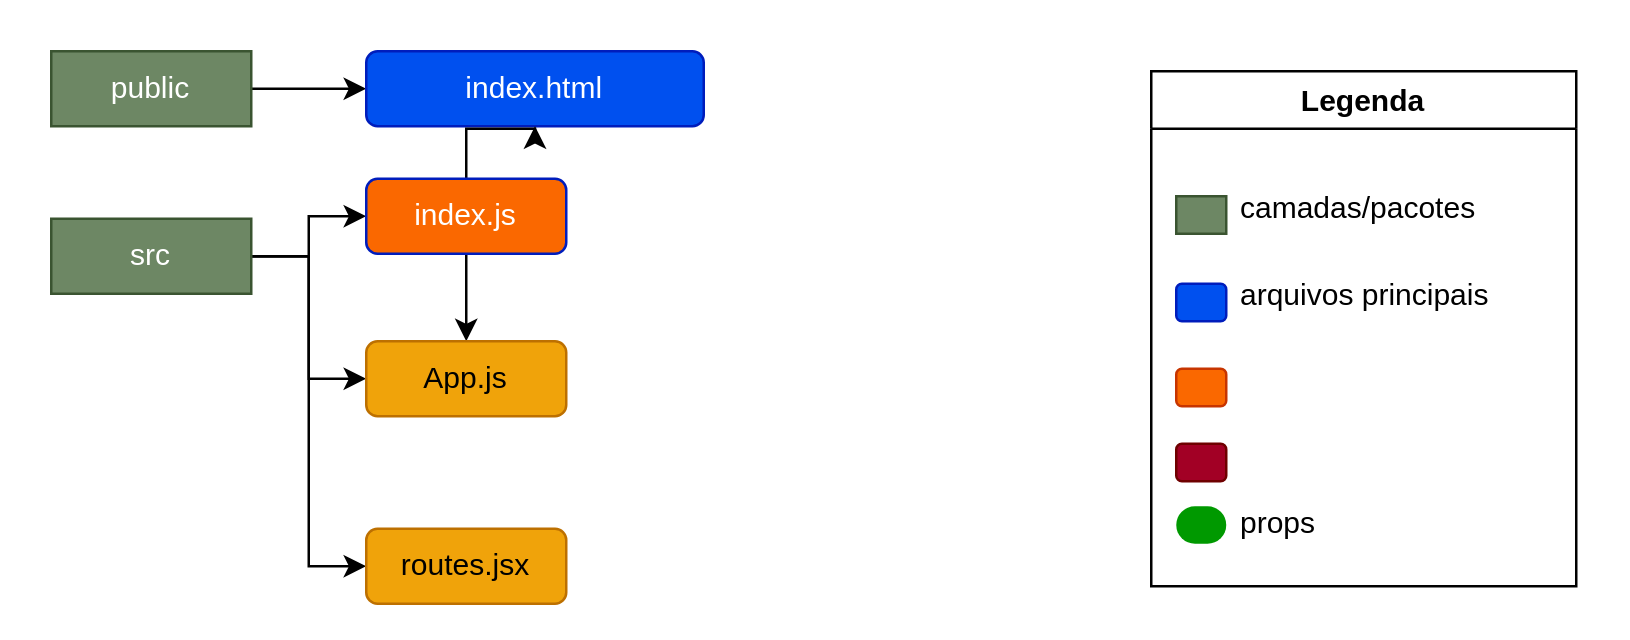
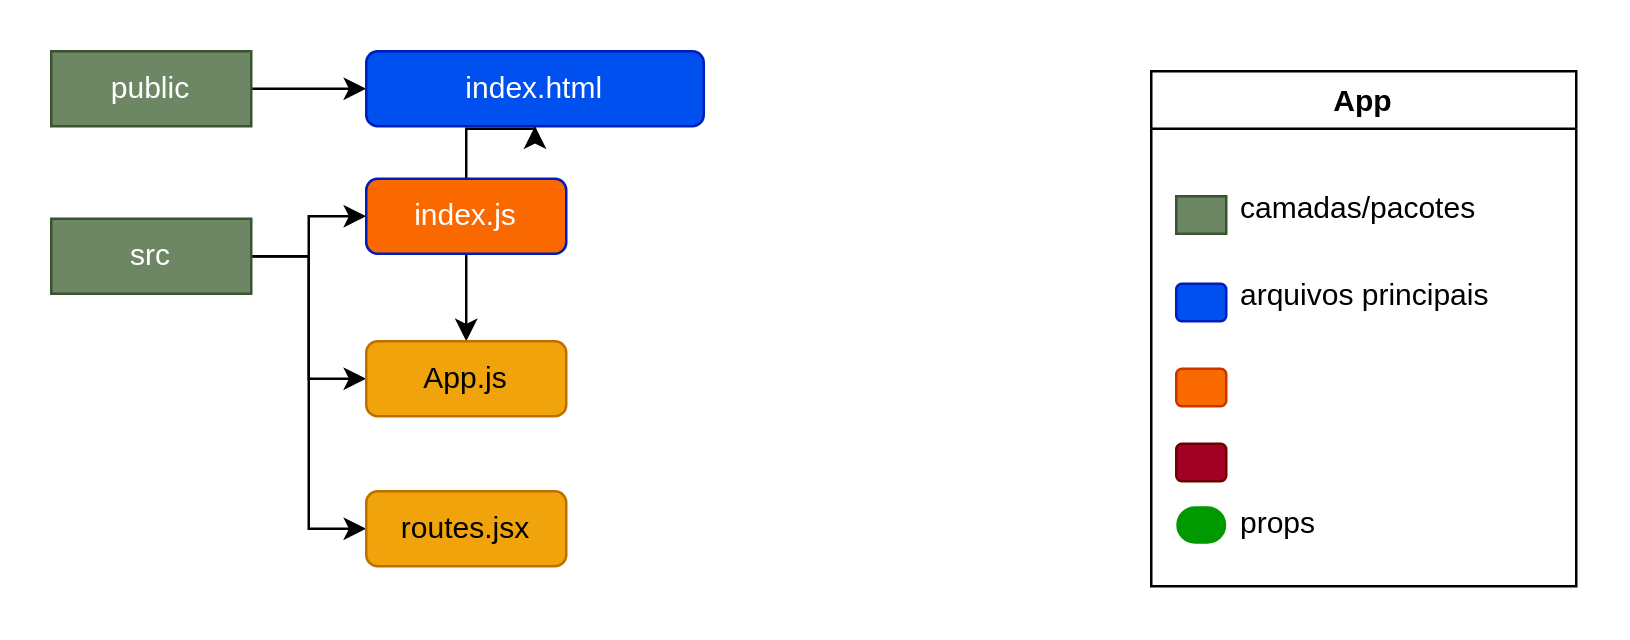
node "Legenda": label "Legenda" -> "App"
node "routes.jsx": moved (466, 566) -> (466, 529)
